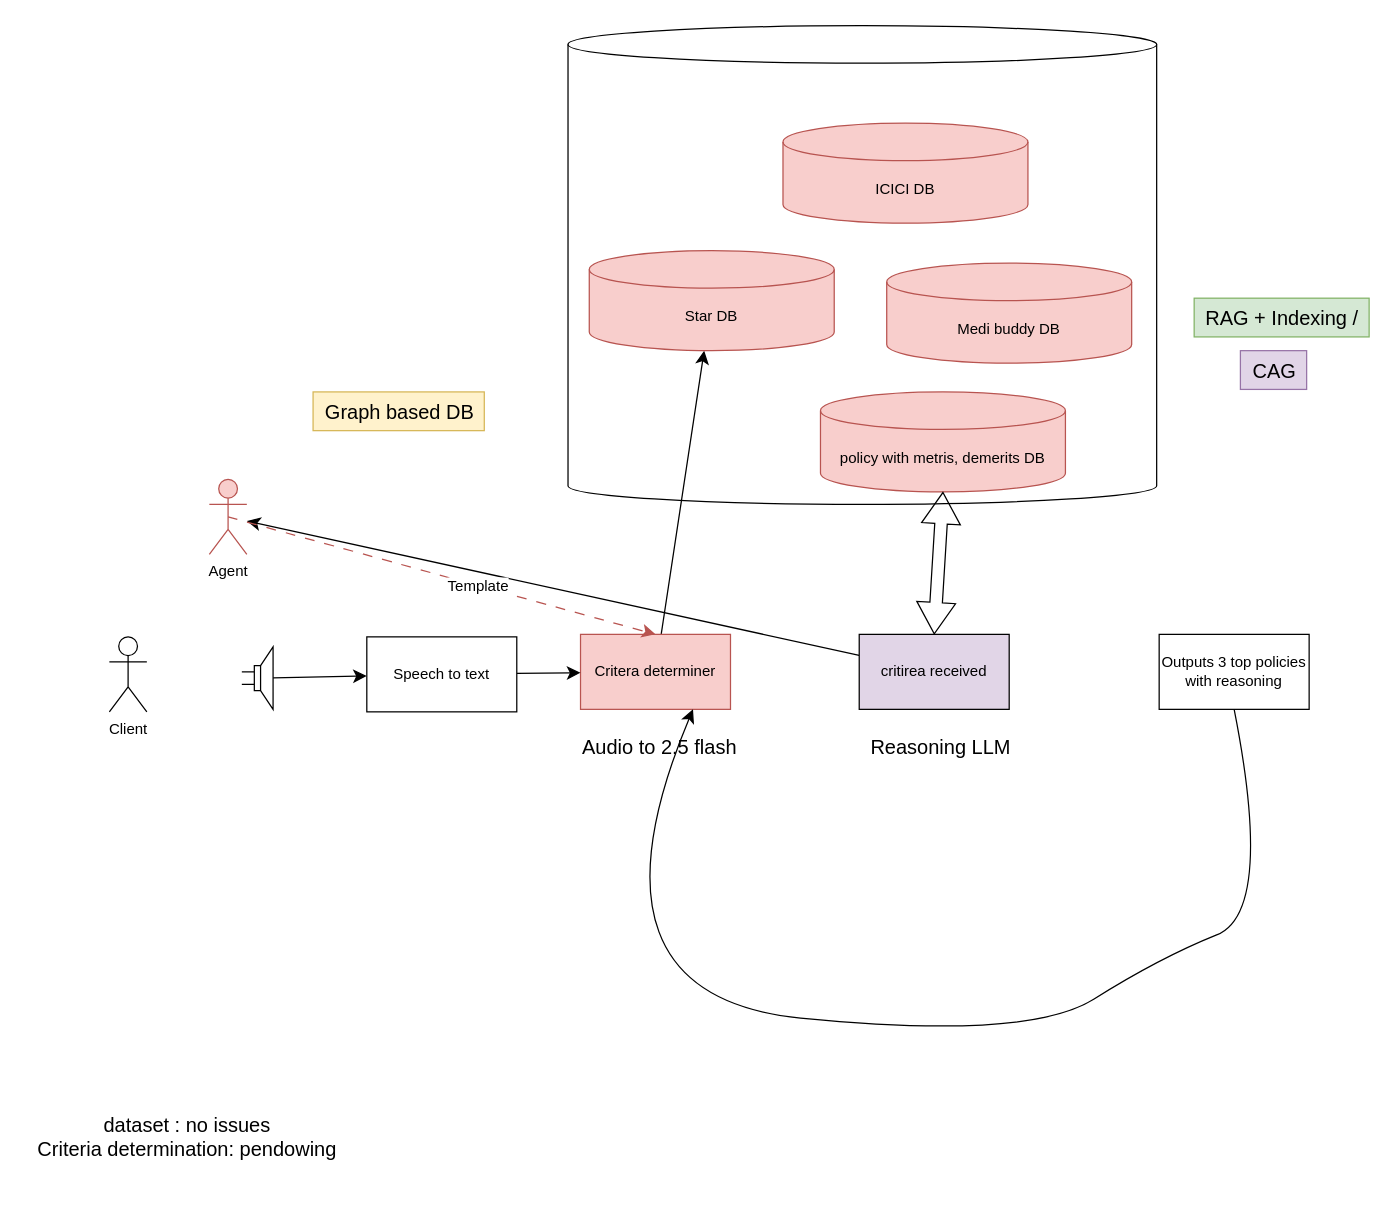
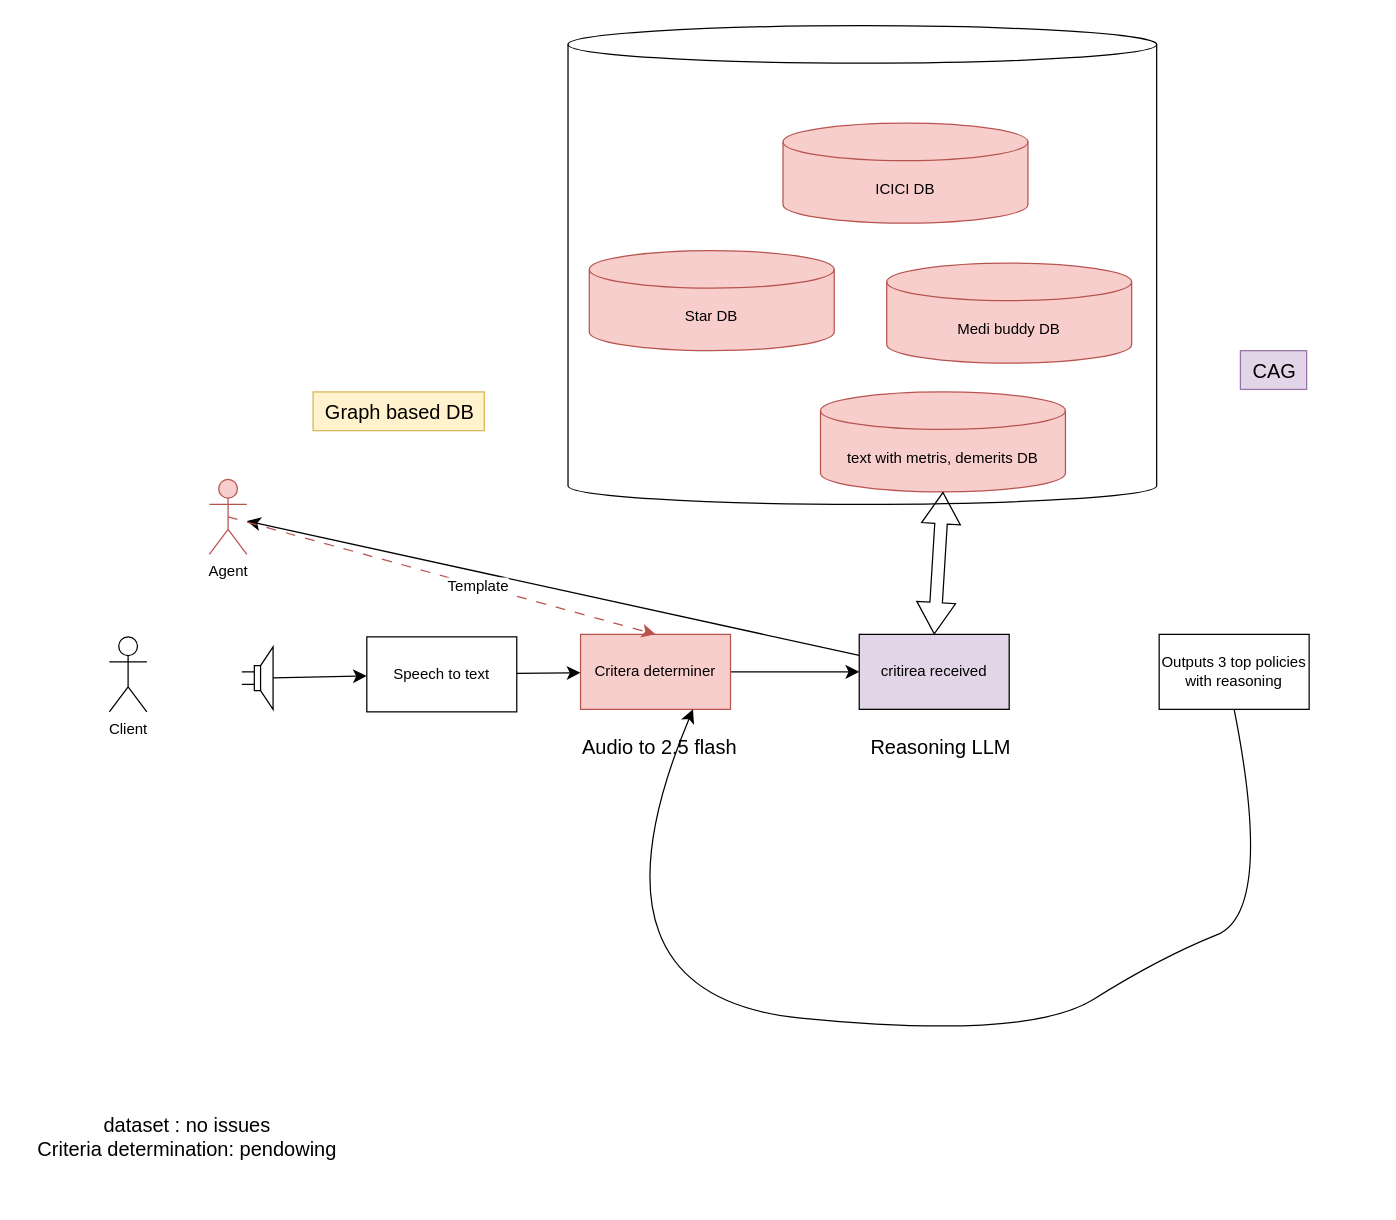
node "RAG + Indexing /": removed
node "policy with metris, demerits DB": label "policy with metris, demerits DB" -> "text with metris, demerits DB"
edge "Critera determiner" -> "Star DB": now "Critera determiner" -> "critirea received"
